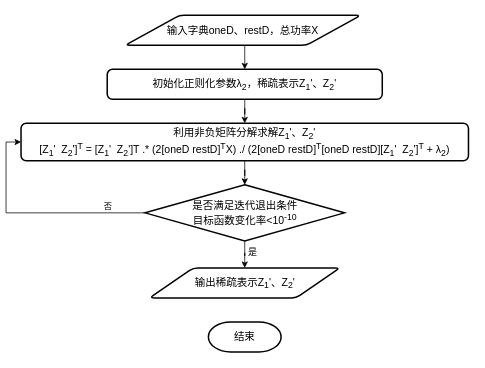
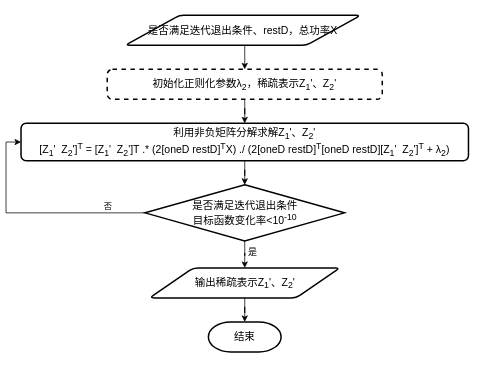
node "输入字典oneD、restD，总功率X": label "输入字典oneD、restD，总功率X" -> "是否满足迭代退出条件、restD，总功率X"
node "初始化正则化参数λ2，稀疏表示Z1'、Z2'": style solid -> dashed
edge "输出稀疏表示Z1'、Z2'" -> "结束": added
